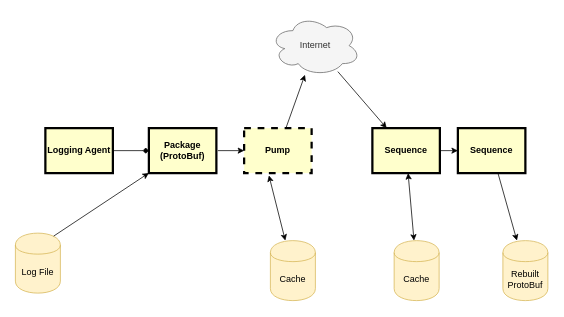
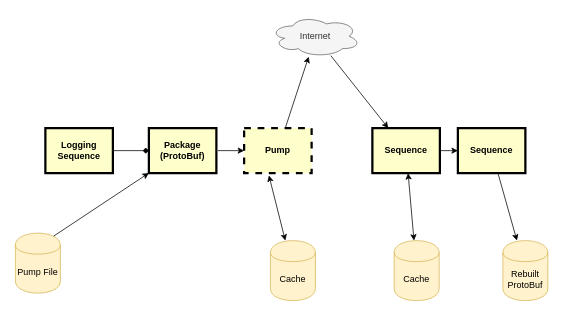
node "Internet": size 90x60 -> 90x41
node "Logging Agent": label "Logging Agent" -> "Logging Sequence"
node "Log File": label "Log File" -> "Pump File"
